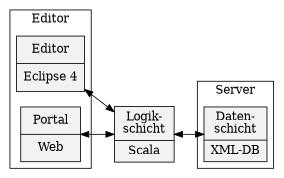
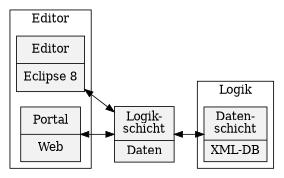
node "Editor": text "Eclipse 4" -> "Eclipse 8"
cluster "Server": label "Server" -> "Logik"
node "Logik-": text "Scala" -> "Daten"
